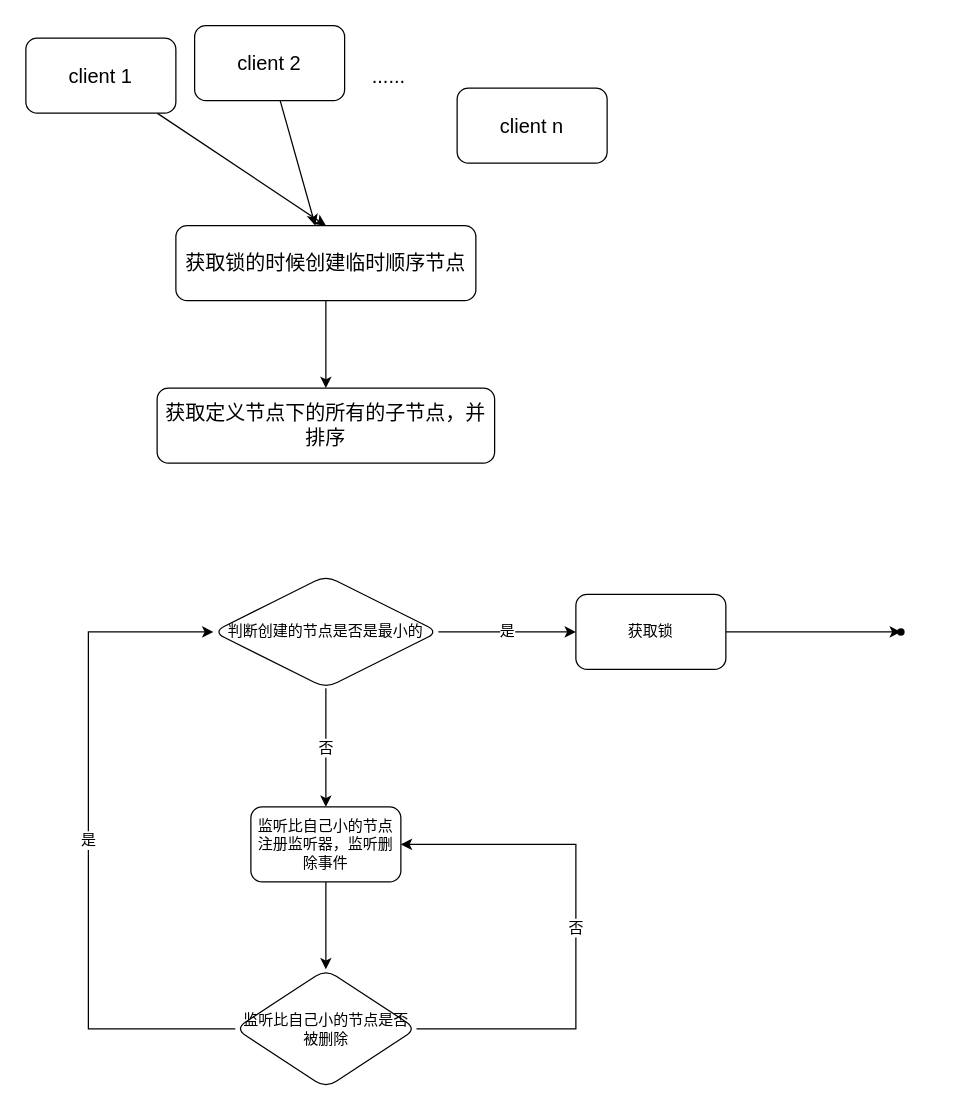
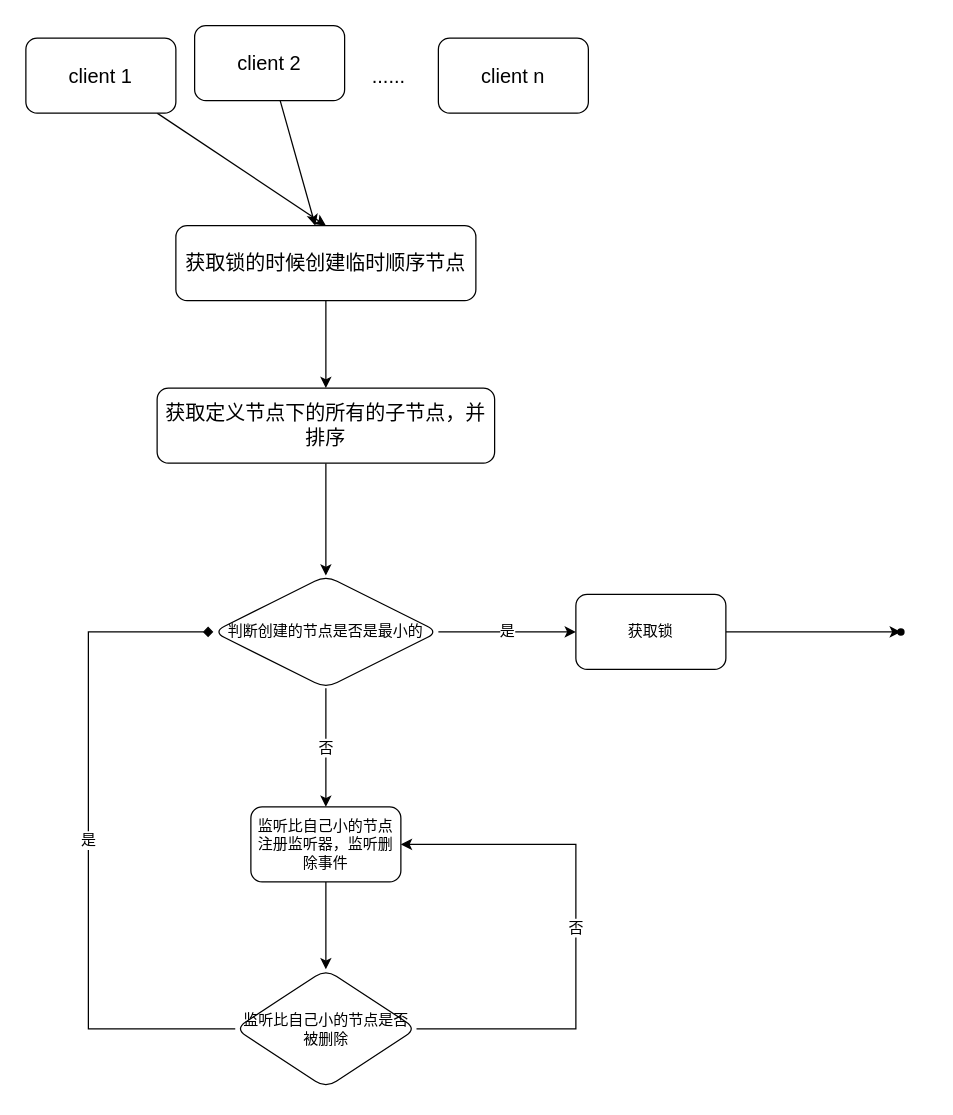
node "client n": moved (532, 126) -> (513, 76)
edge "获取定义节点下的所有的子节点，并排序" -> "判断创建的节点是否是最小的": added
edge "监听比自己小的节点是否被删除" -> "判断创建的节点是否是最小的": arrowhead classic -> diamond
